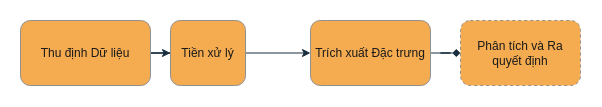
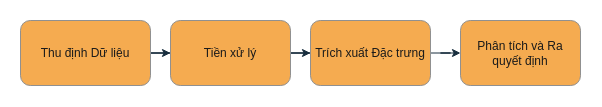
node "Tiền xử lý": size 75x65 -> 120x65
edge "Trích xuất Đặc trưng" -> "Phân tích và Ra quyết định": arrowhead diamond -> classic
node "Phân tích và Ra quyết định": style dashed -> solid
